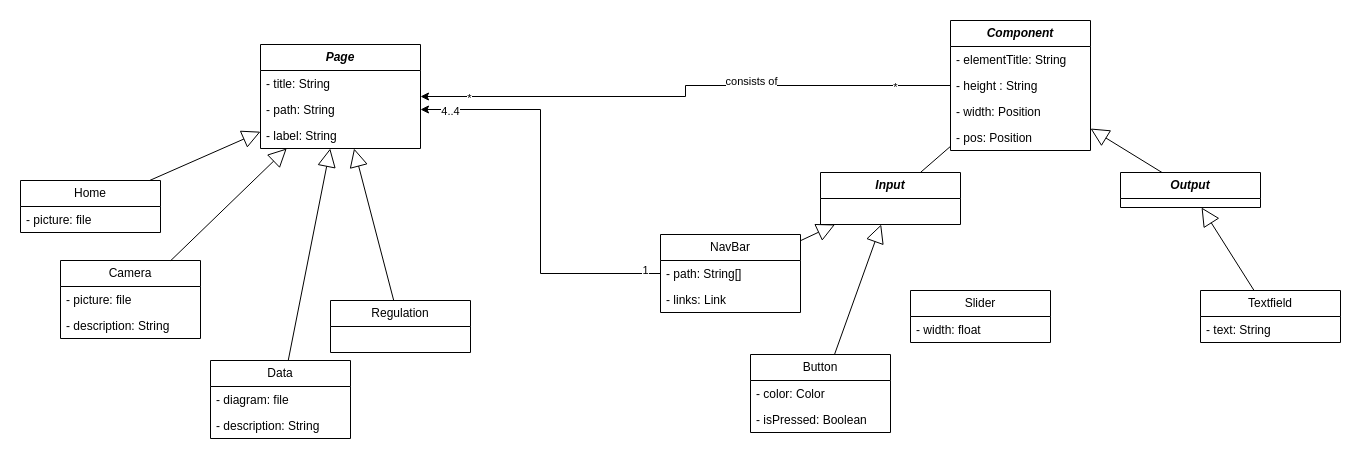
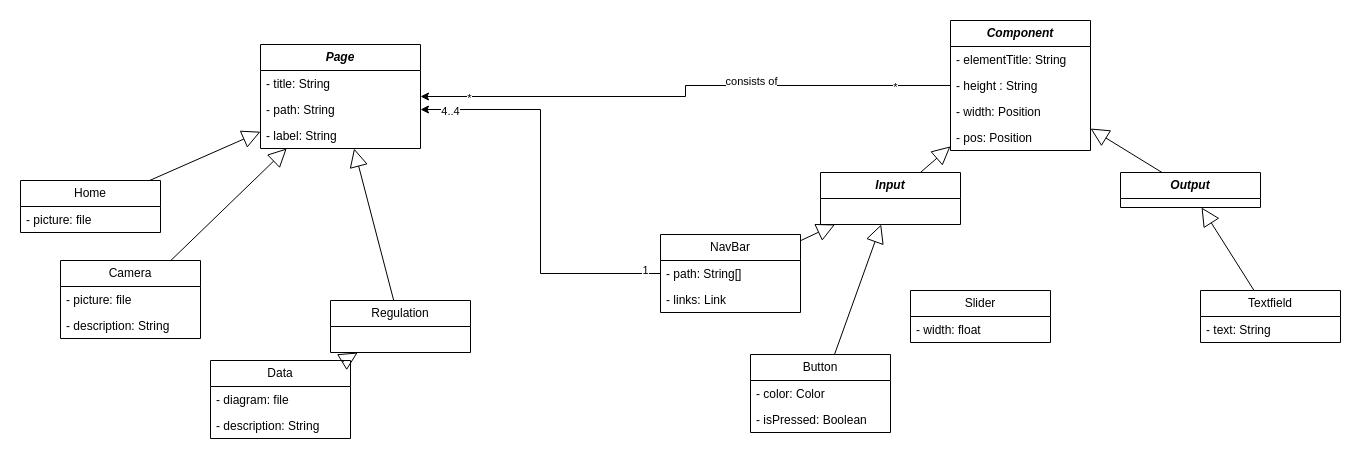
edge "Component" -- "Input": arrowhead none -> block
edge "Data" -> "Page": now "Data" -> "Regulation"
